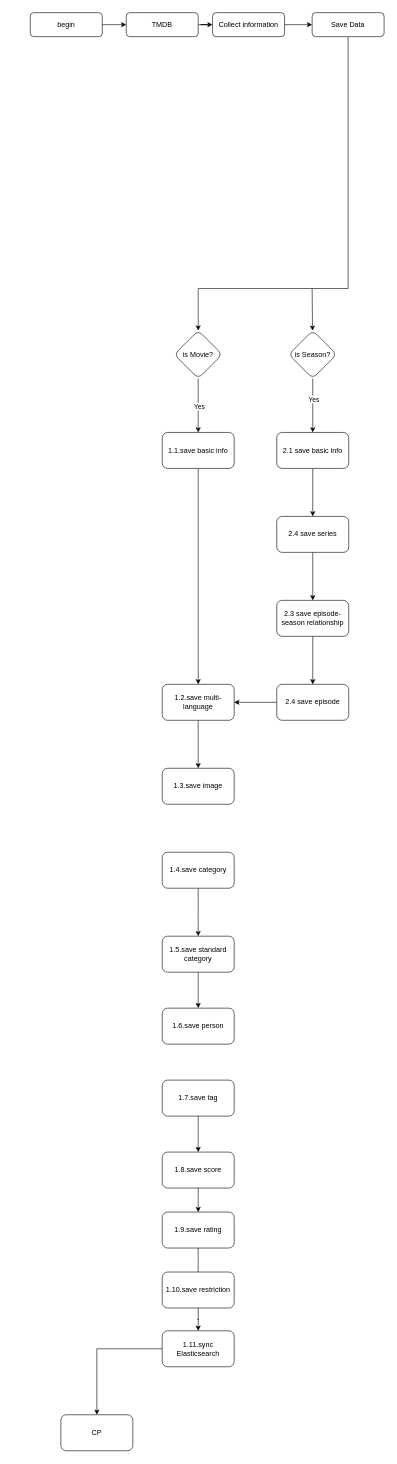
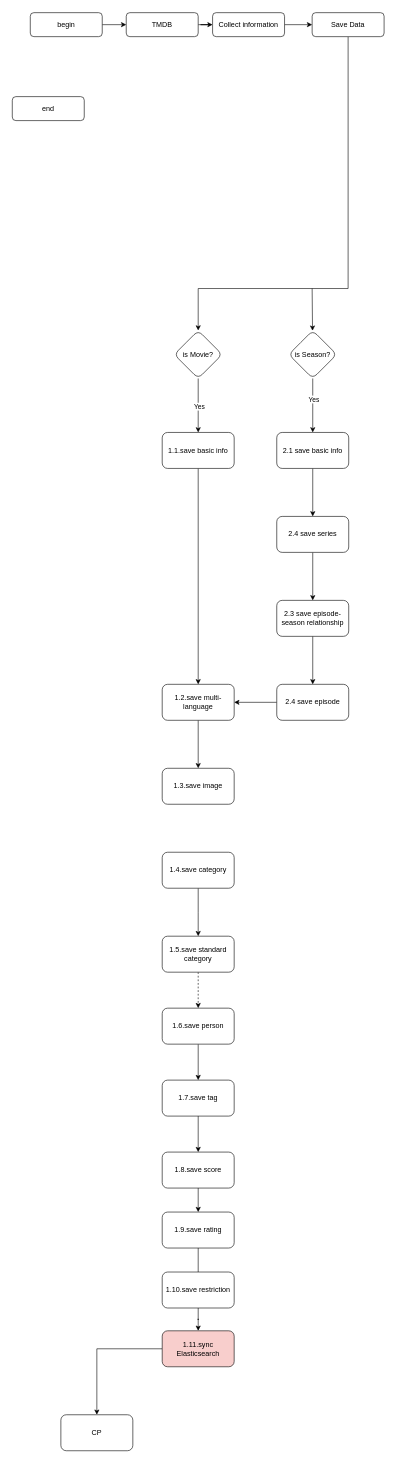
node "end": added
edge "1.5.save standard category" -> "1.6.save person": style solid -> dashed
edge "1.6.save person" -> "1.7.save tag": added
node "1.11.sync Elasticsearch": fillcolor #ffffff -> #f8cecc
